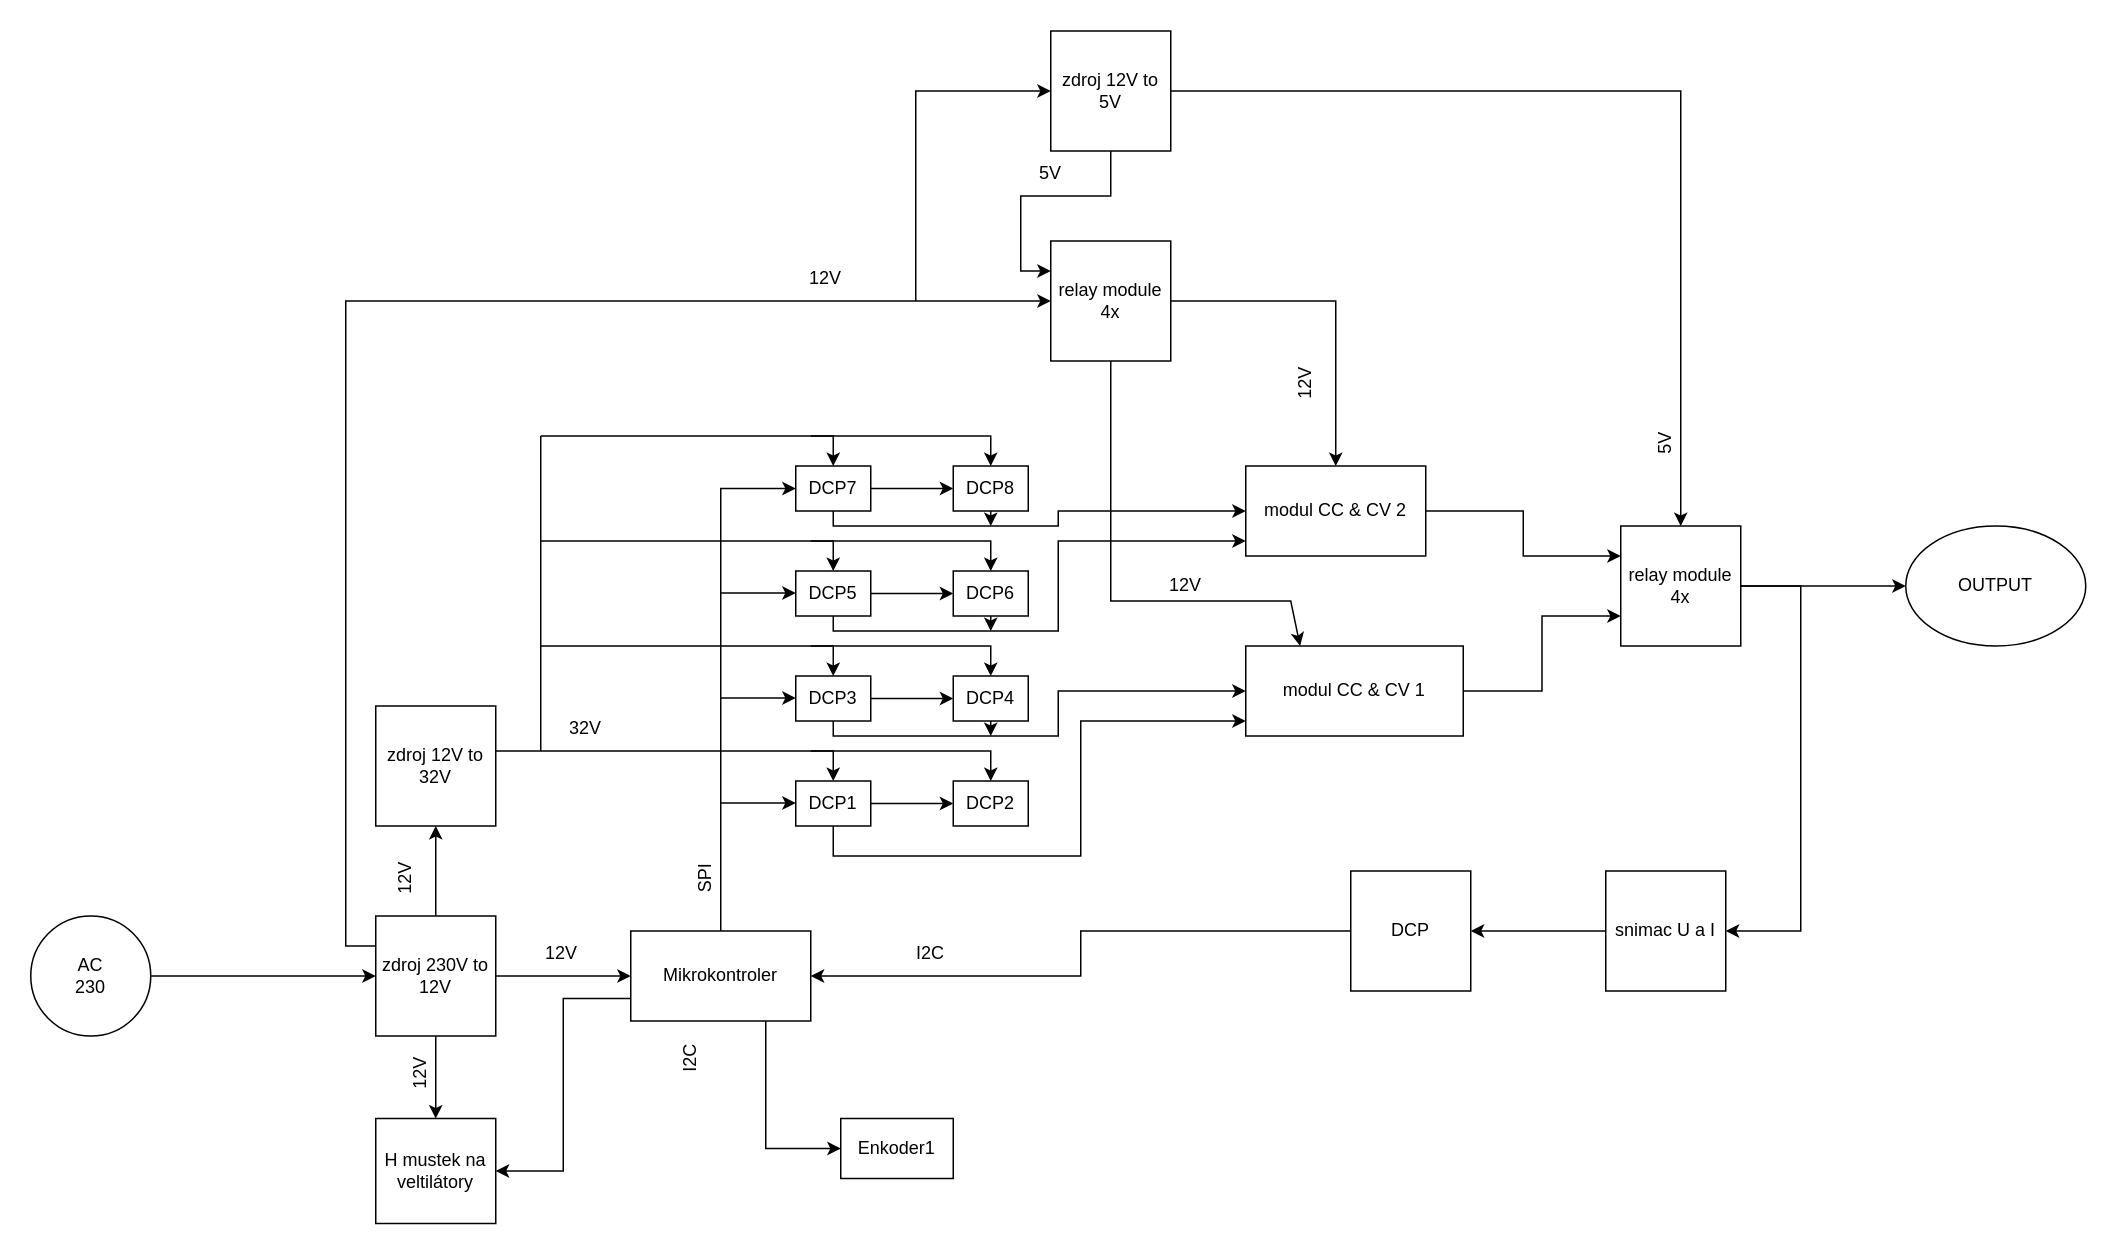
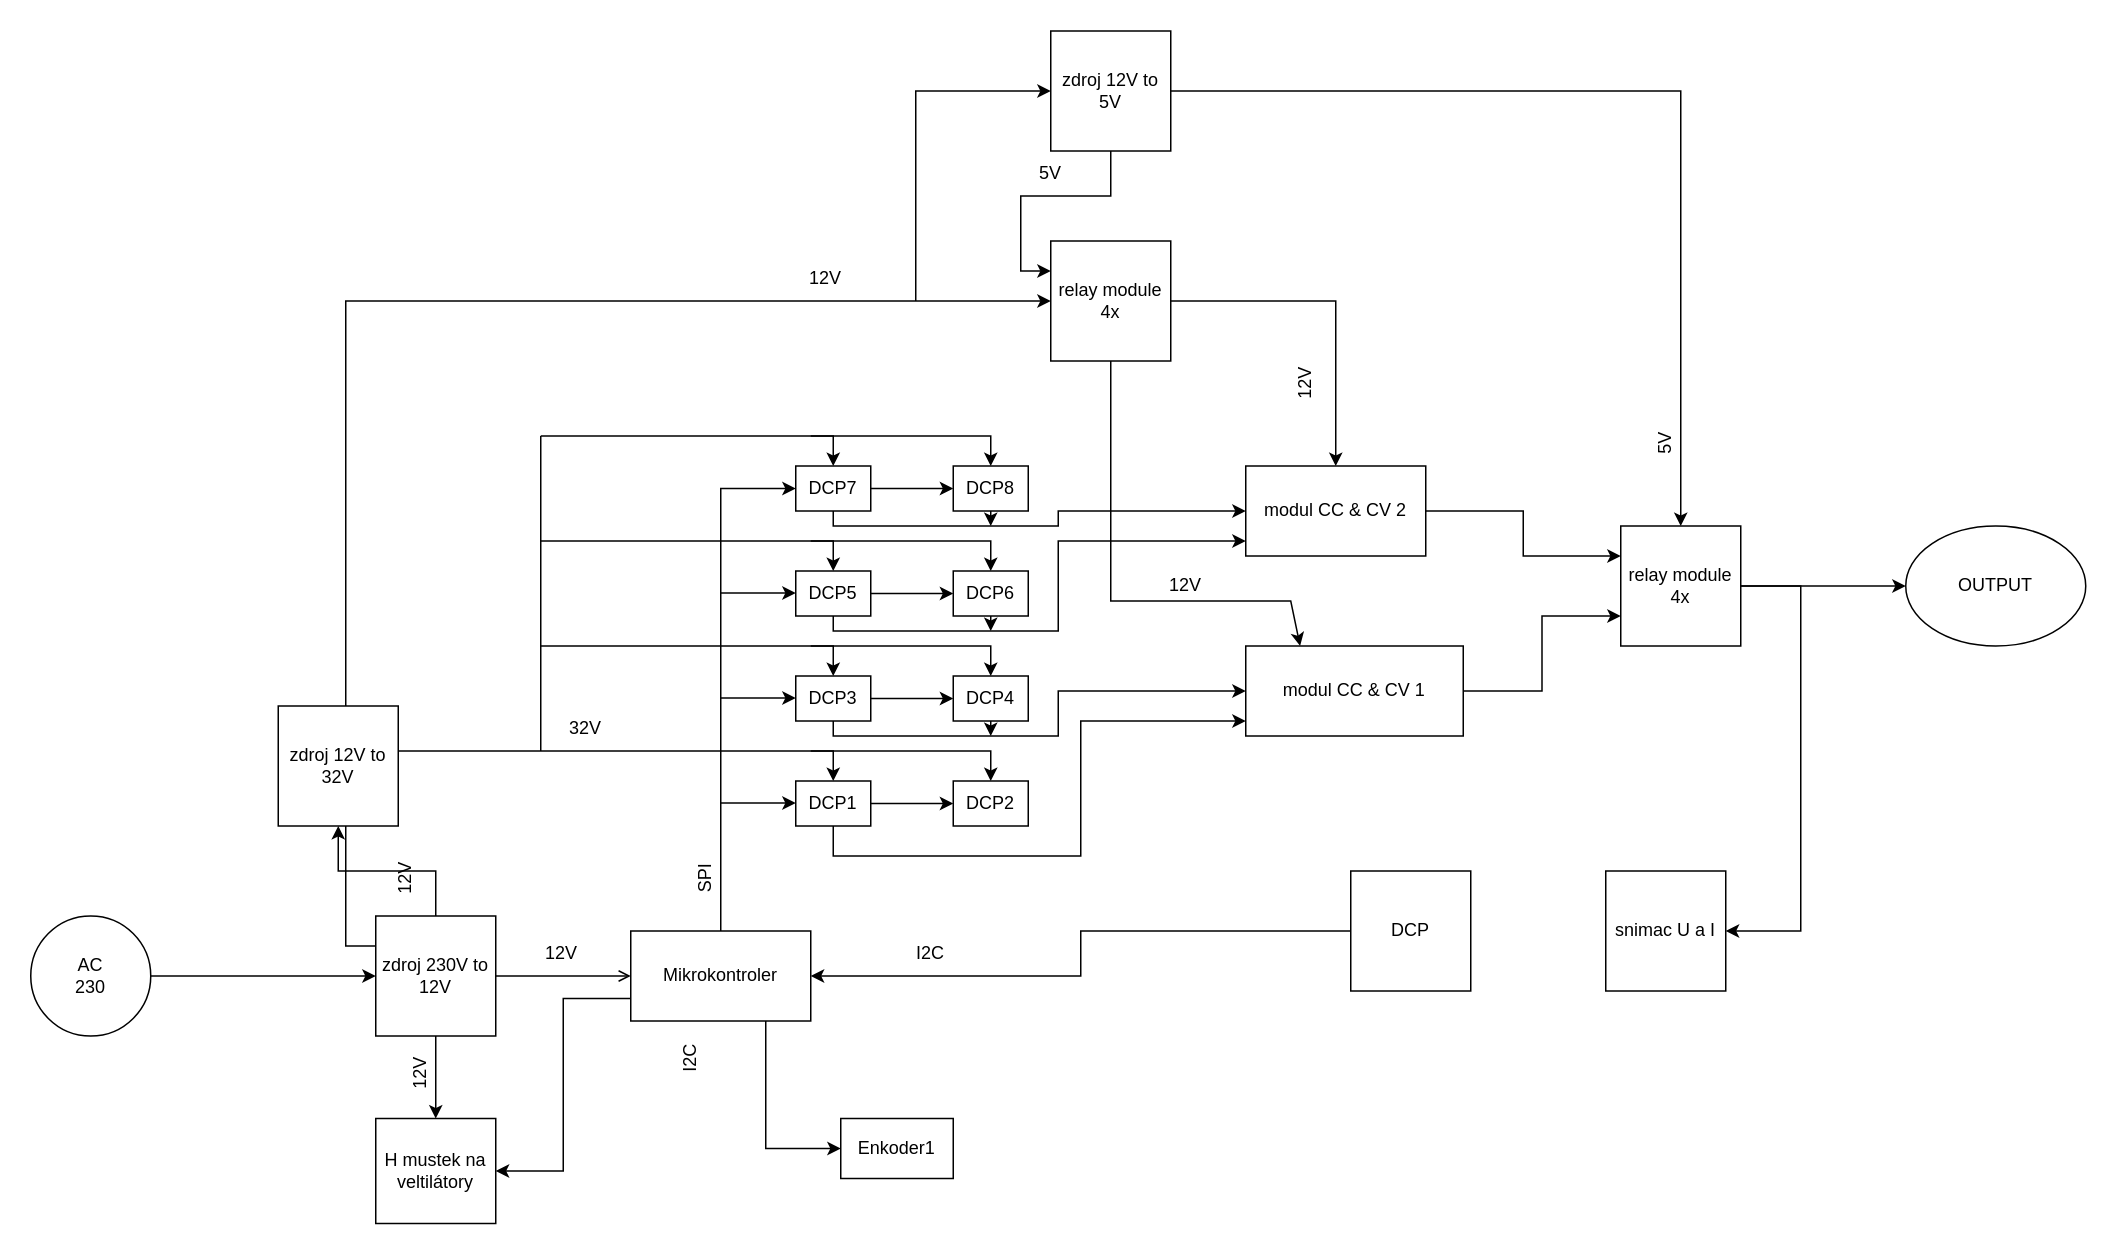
node "zdroj 12V to 32V": moved (436, 766) -> (338, 766)
edge "snimac U a I" -> "DCP": removed
edge "zdroj 230V to 12V" -> "Mikrokontroler": arrowhead classic -> open
